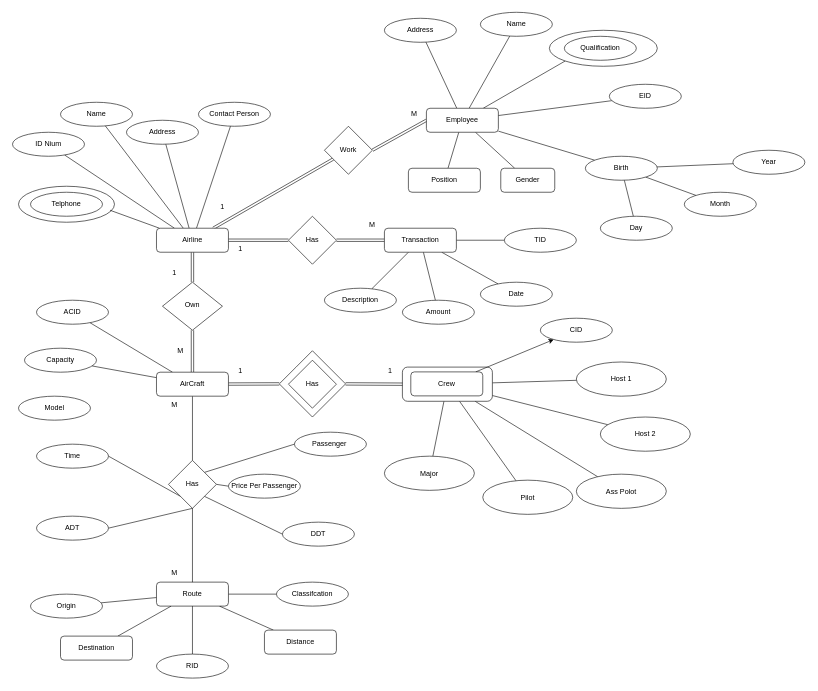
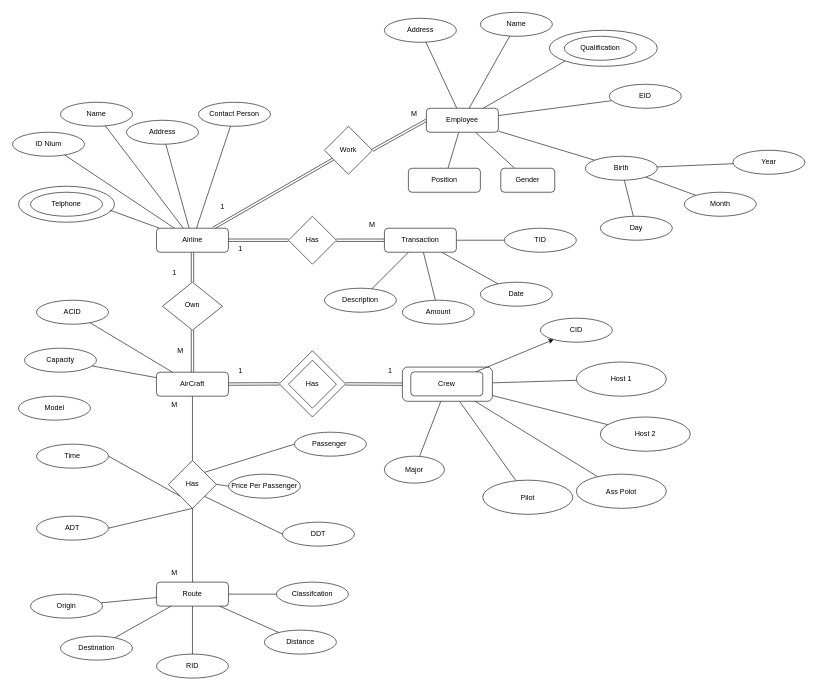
node "Major": size 90x34 -> 60x27
node "Distance": shape rounded rectangle -> ellipse
node "Destination": shape rounded rectangle -> ellipse
